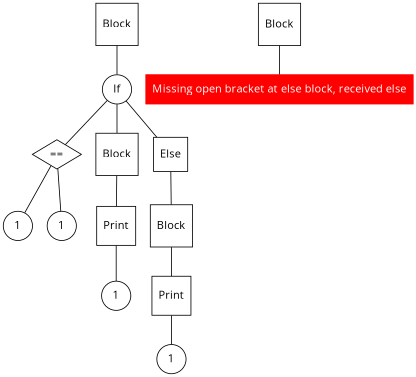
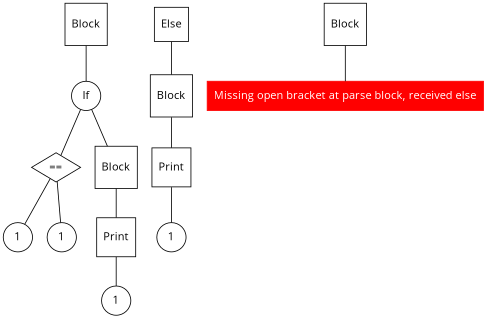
node "Missing open bracket at else block, received else": label "Missing open bracket at else block, received else" -> "Missing open bracket at parse block, received else"
edge "If" -- "Else": removed
